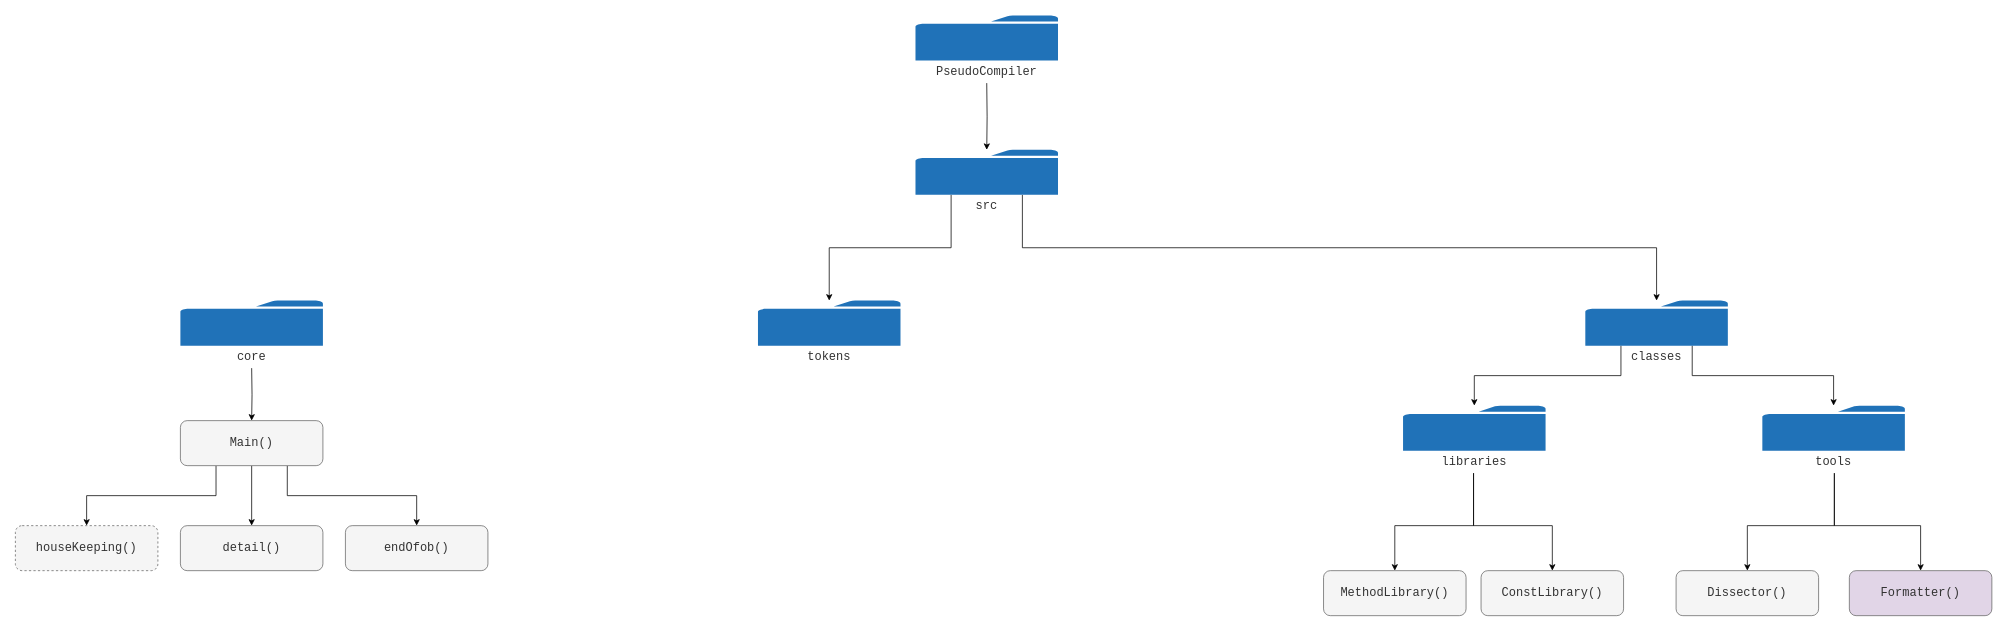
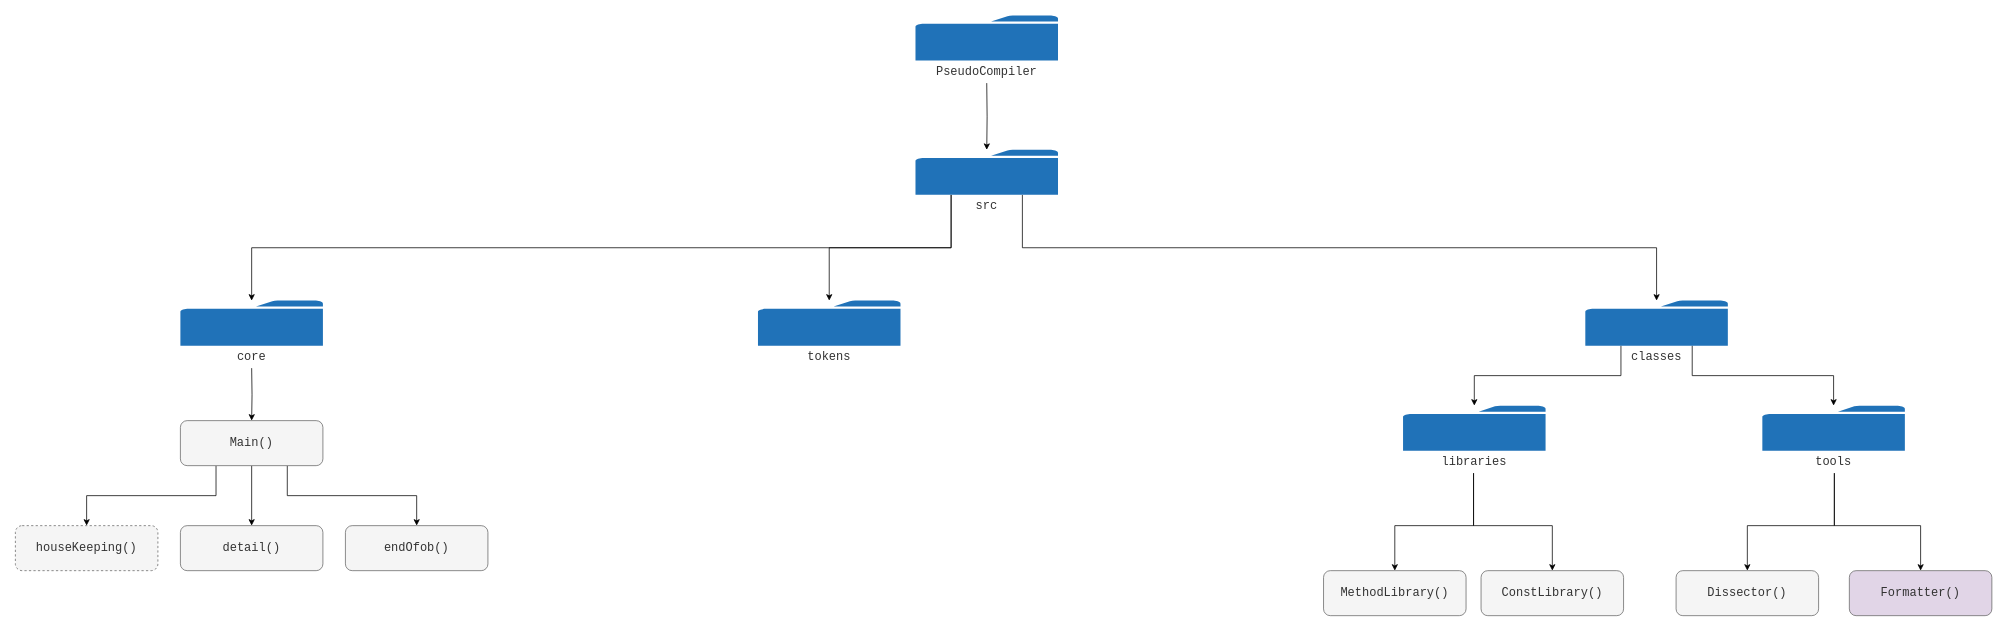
edge "src" -> "core": added
